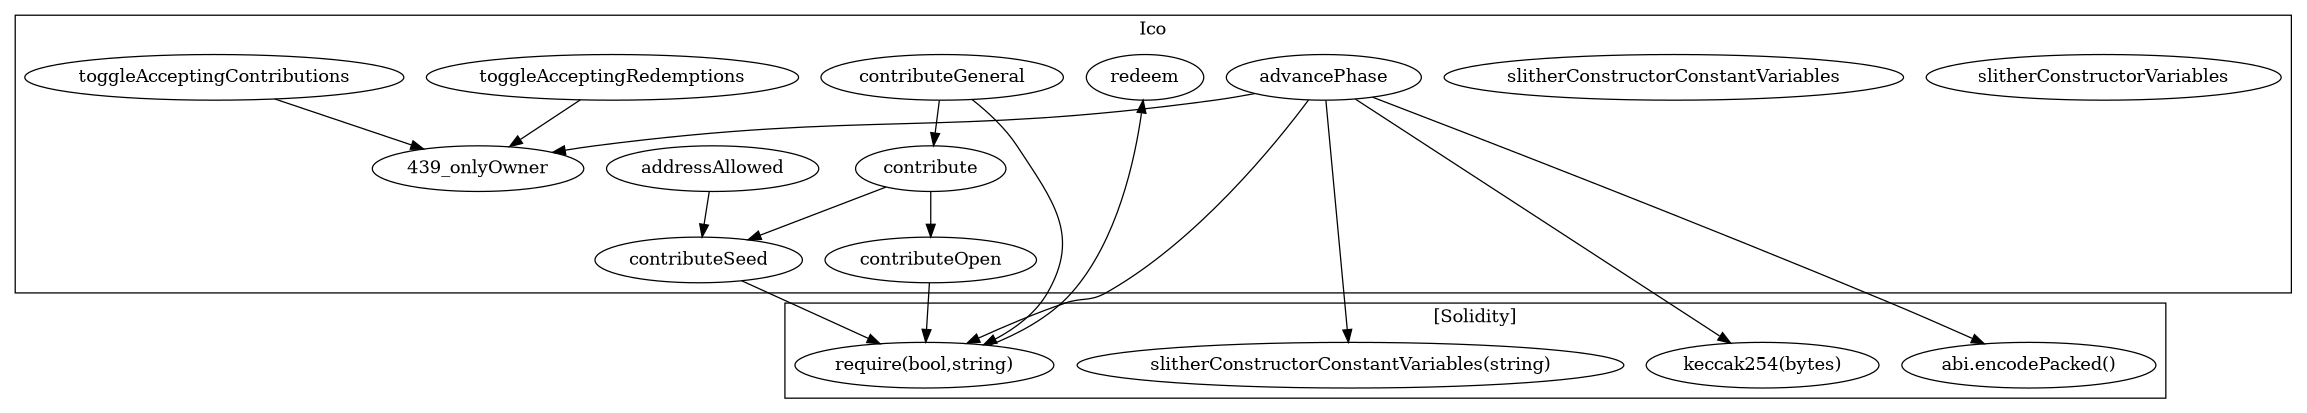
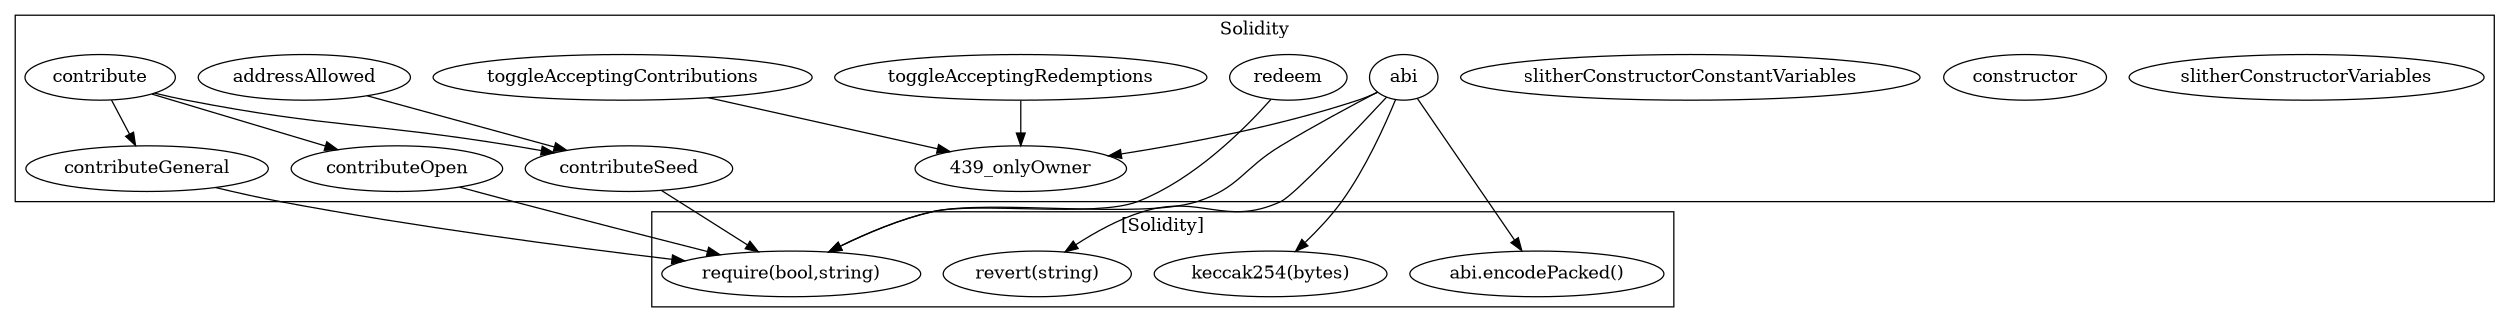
cluster "Ico": label "Ico" -> "Solidity"
node "advancePhase": label "advancePhase" -> "abi"
node "constructor": added
edge "contributeGeneral" -> "contribute": reversed
edge "require(bool,string)" -> "redeem": reversed
node "slitherConstructorConstantVariables(string)": label "slitherConstructorConstantVariables(string)" -> "revert(string)"
